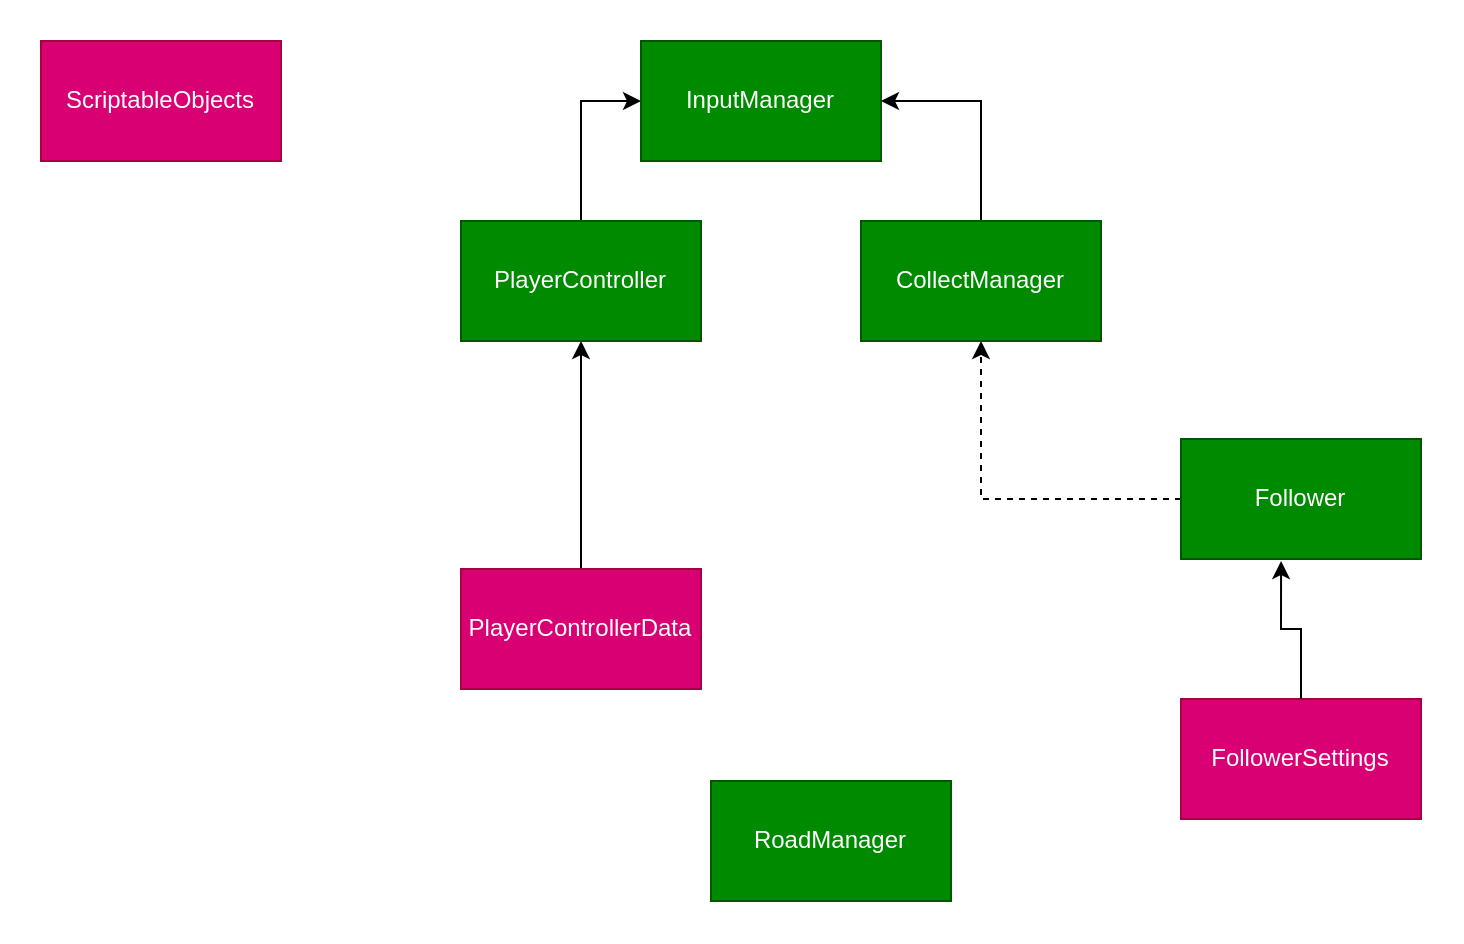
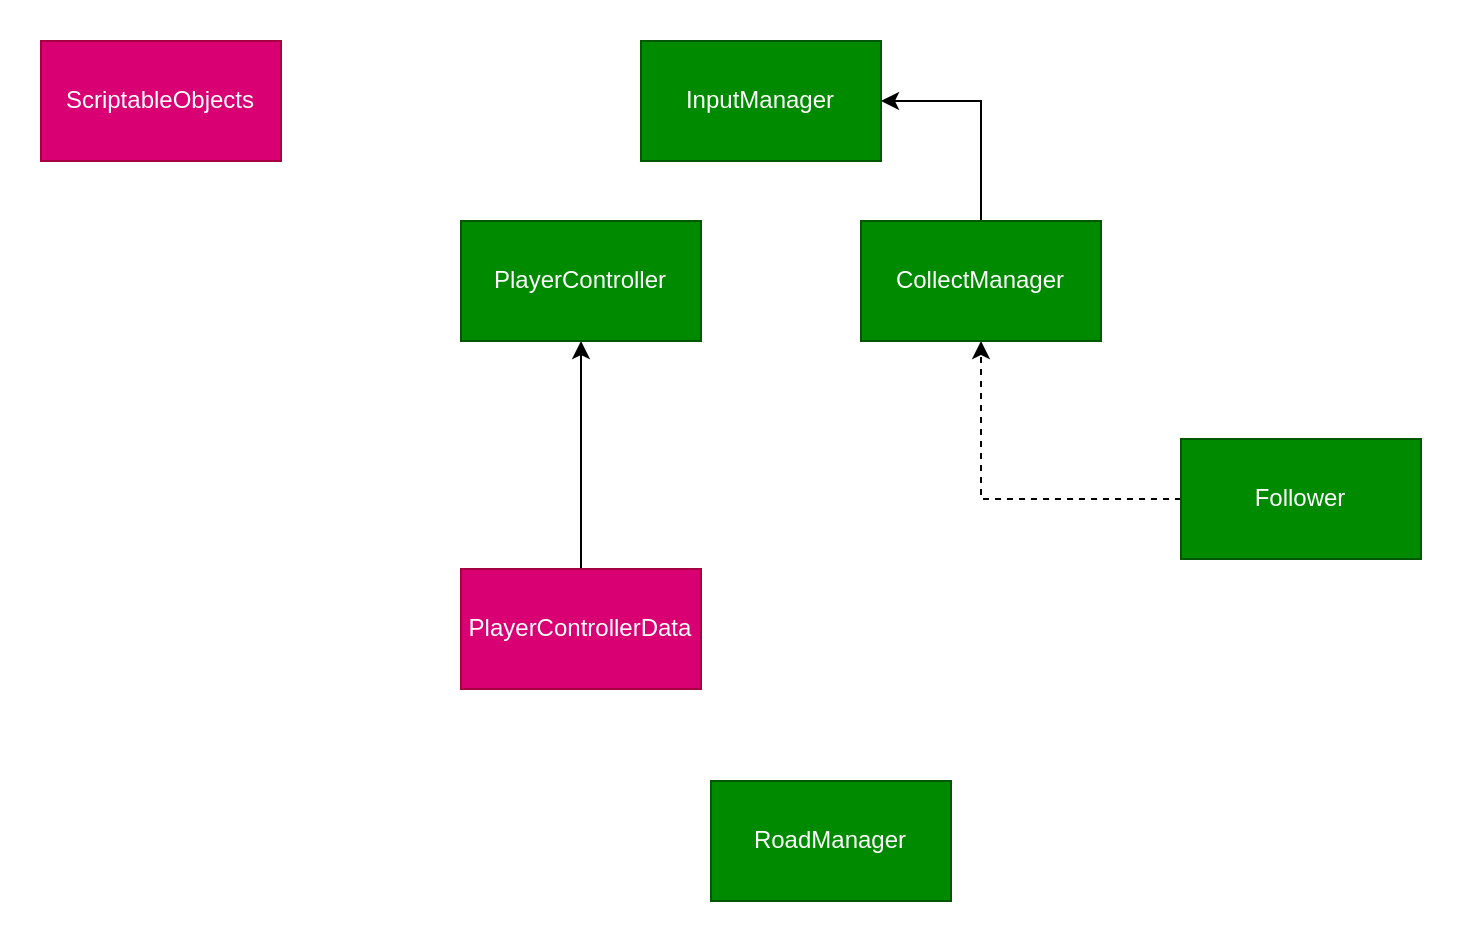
edge "PlayerController" -> "InputManager": removed
edge "FollowerSettings" -> "Follower": removed
node "FollowerSettings": removed
